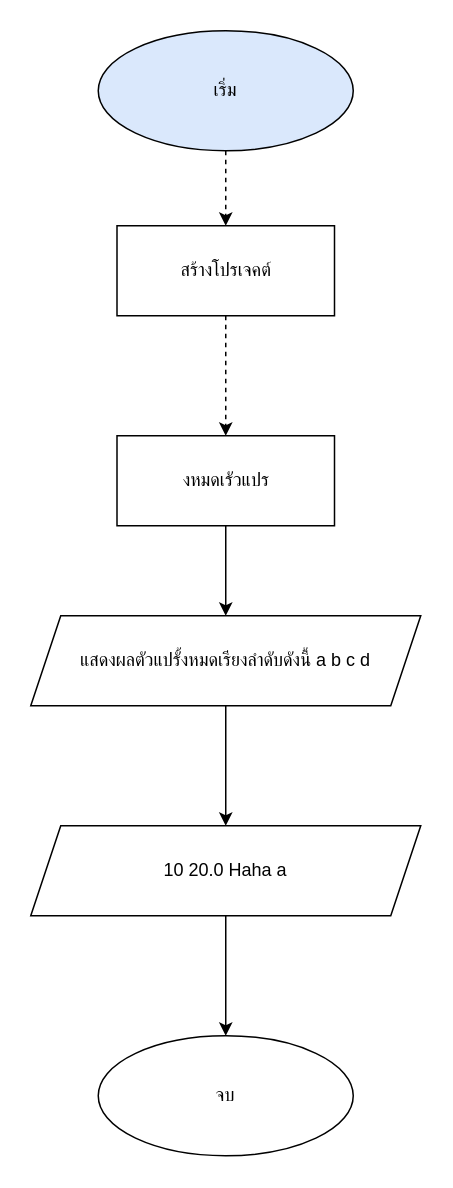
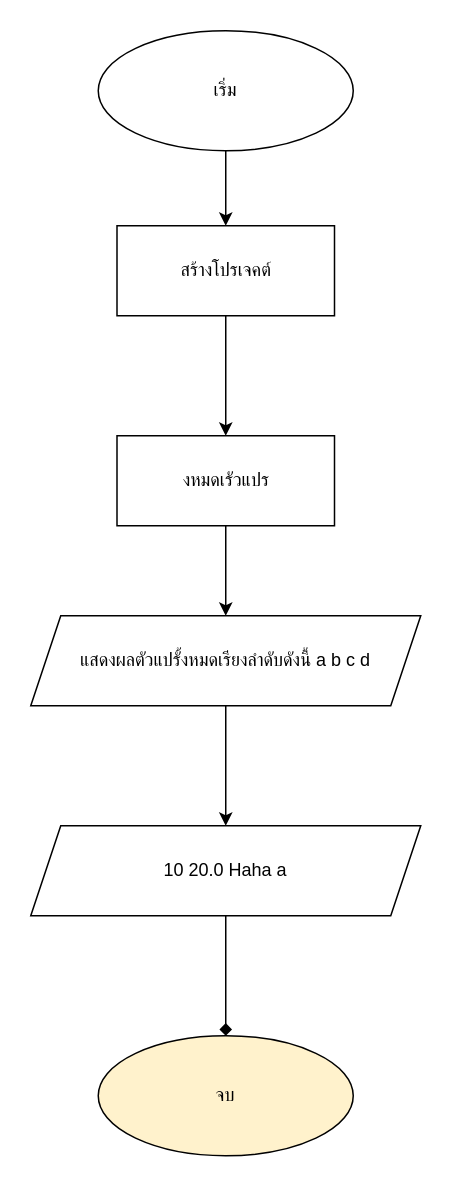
node "เริ่ม": fillcolor #dae8fc -> #ffffff
edge "เริ่ม" -> "สร้างโปรเจคต์": style dashed -> solid
edge "สร้างโปรเจคต์" -> "งหมดเรัวแปร": style dashed -> solid
edge "10 20.0 Haha a" -> "จบ": arrowhead classic -> diamond
node "จบ": fillcolor #ffffff -> #fff2cc
